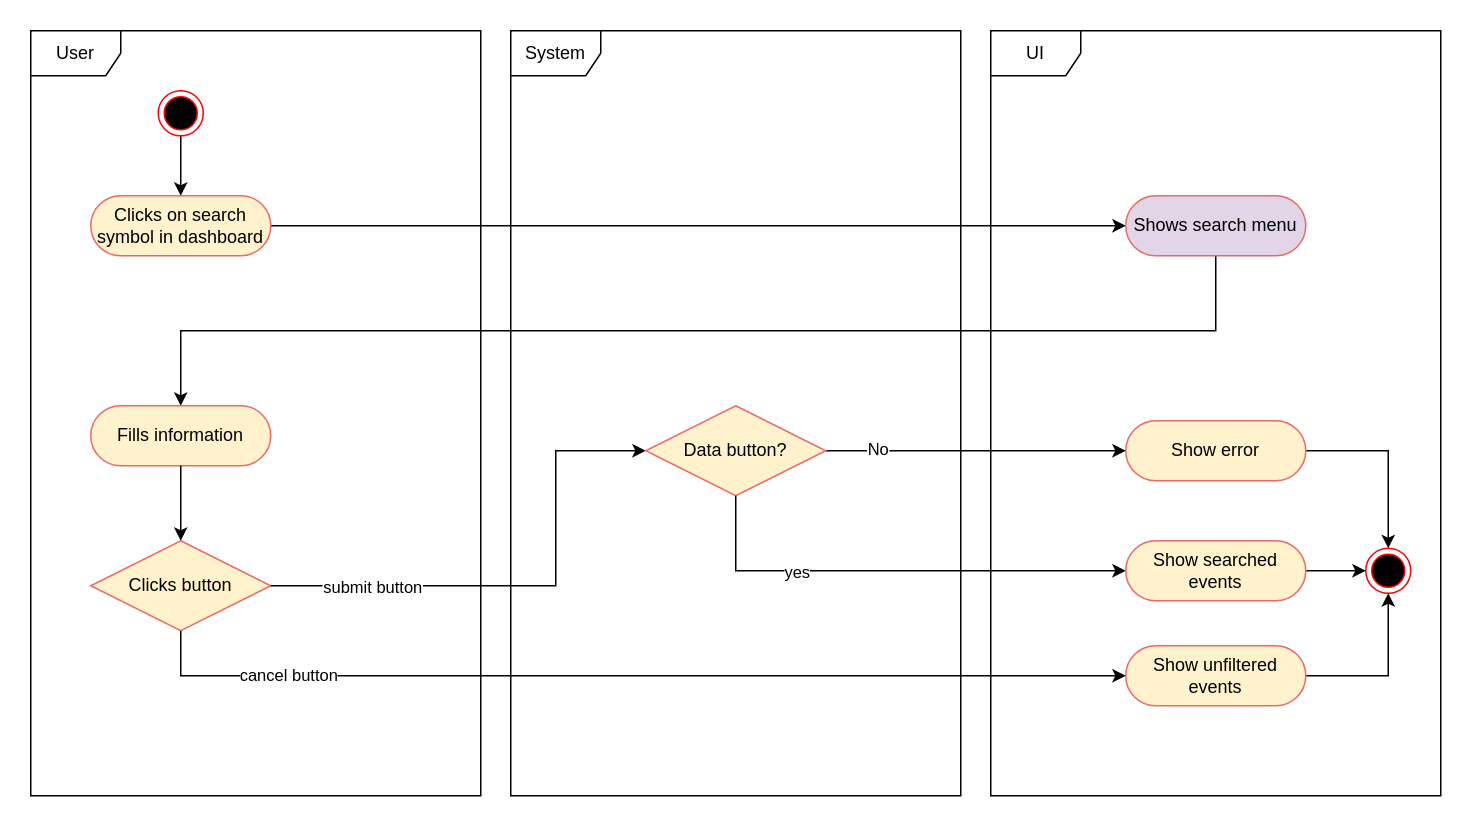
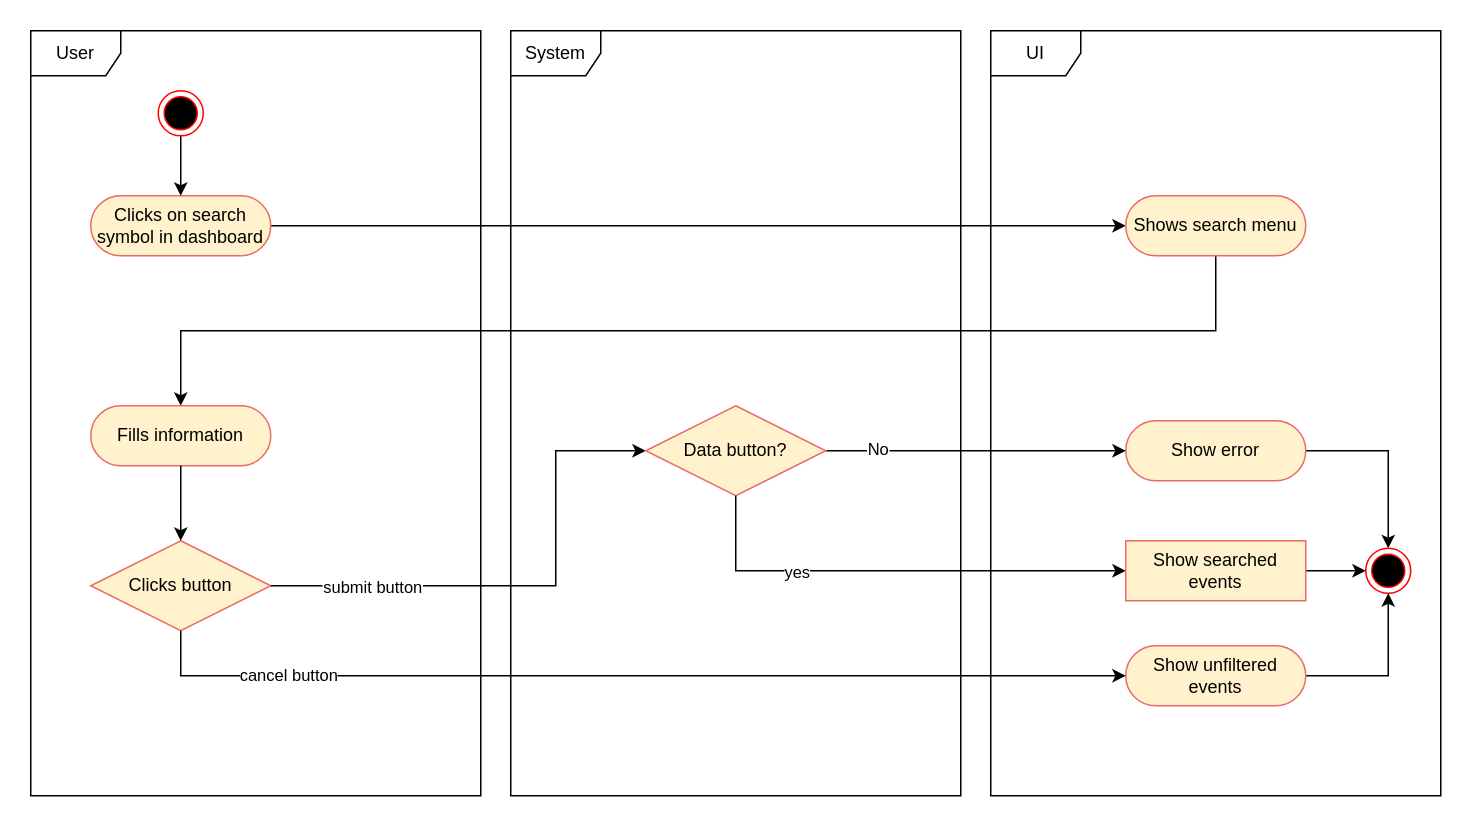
node "Shows search menu": fillcolor #e1d5e7 -> #fff2cc
node "Show searched events": shape rounded rectangle -> rectangle
